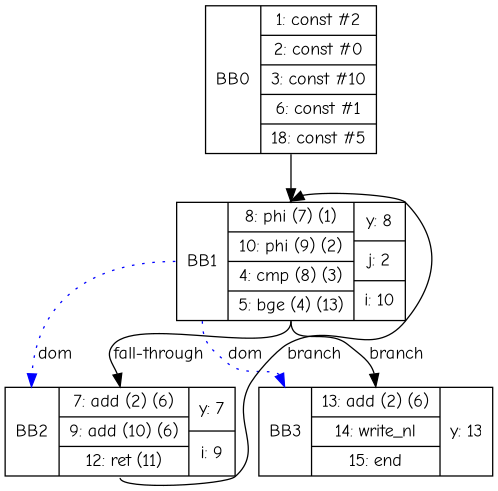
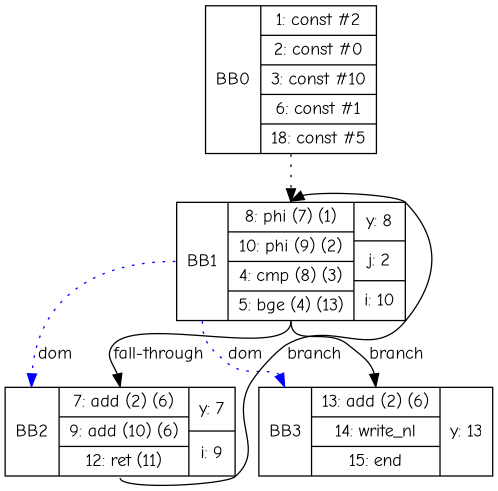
edge "BB0" -> "BB1": style solid -> dotted
